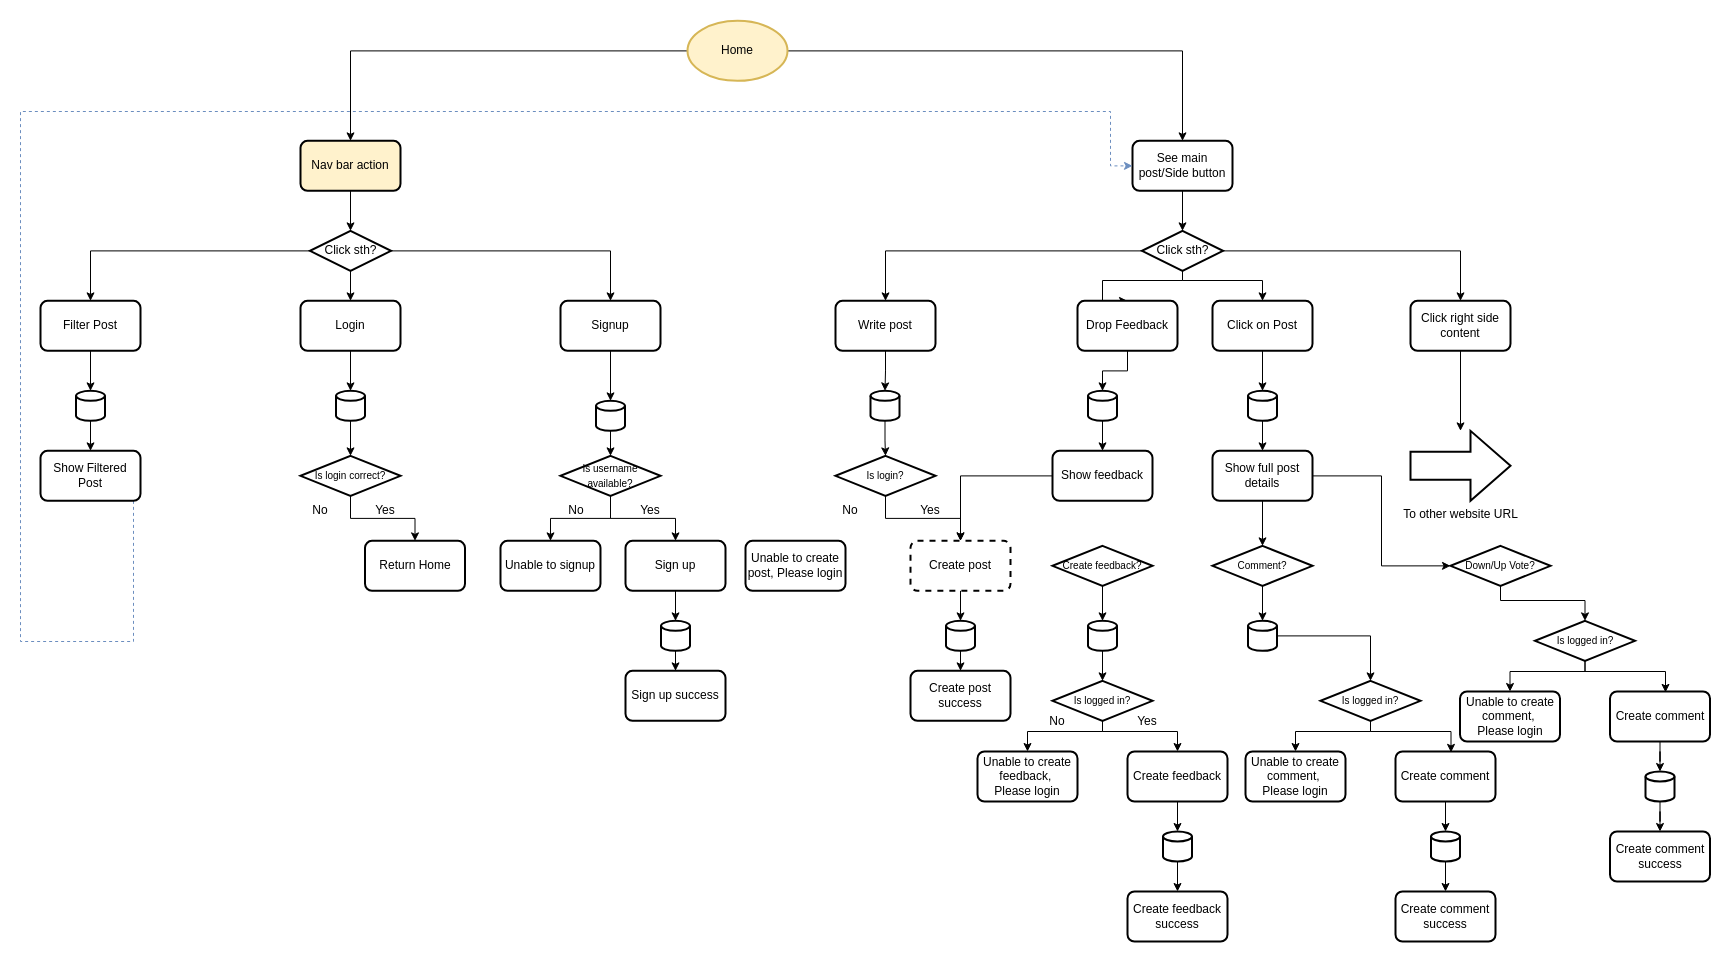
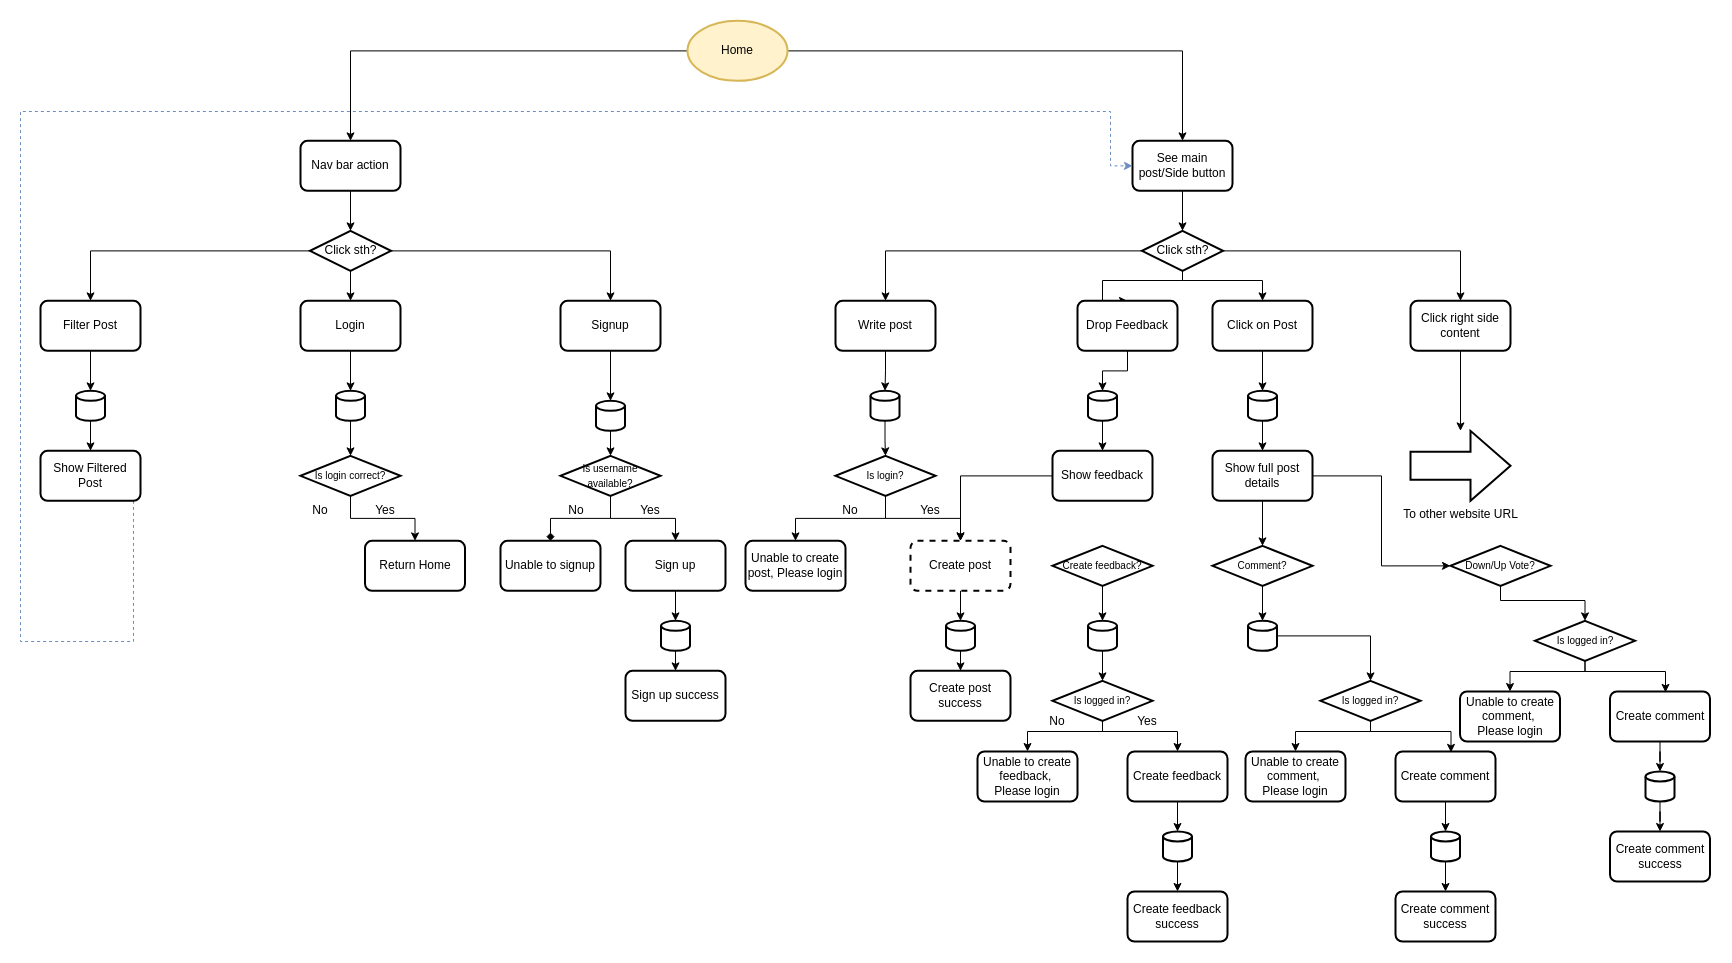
node "Nav bar action": fillcolor #fff2cc -> #ffffff
edge "Is login?" -> "Unable to create post, Please login": added
edge "Is username available?" -> "Unable to signup": arrowhead classic -> diamond
